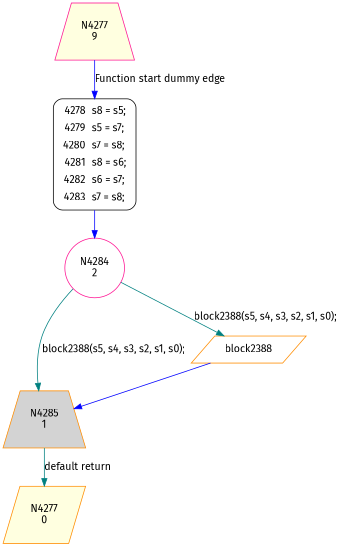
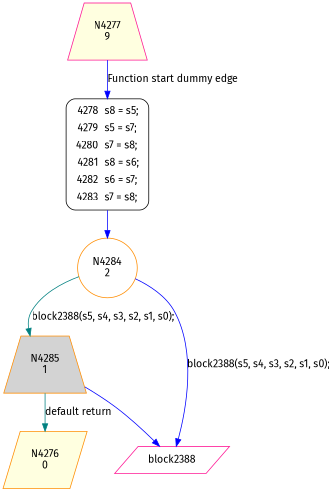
node "N4284 2": color deeppink -> darkorange
edge "N4284 2" -> "block2388": color teal -> blue
node "block2388": color darkorange -> deeppink
edge "block2388" -> "N4285 1": reversed
node "N4277 0": label "N4277 0" -> "N4276 0"
